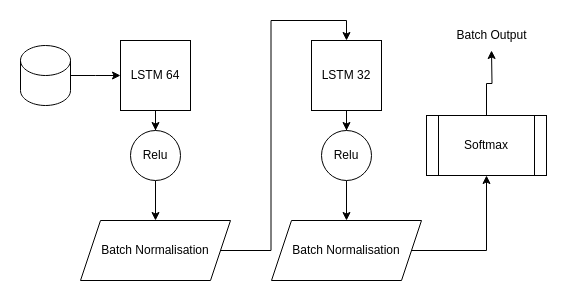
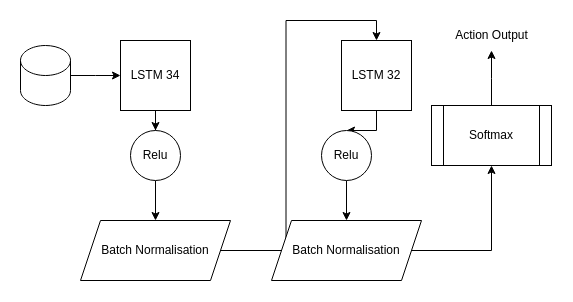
node "Batch Output": label "Batch Output" -> "Action Output"
node "LSTM 64": label "LSTM 64" -> "LSTM 34"
node "LSTM 32": moved (347, 76) -> (377, 76)
node "Softmax": moved (487, 146) -> (492, 136)
